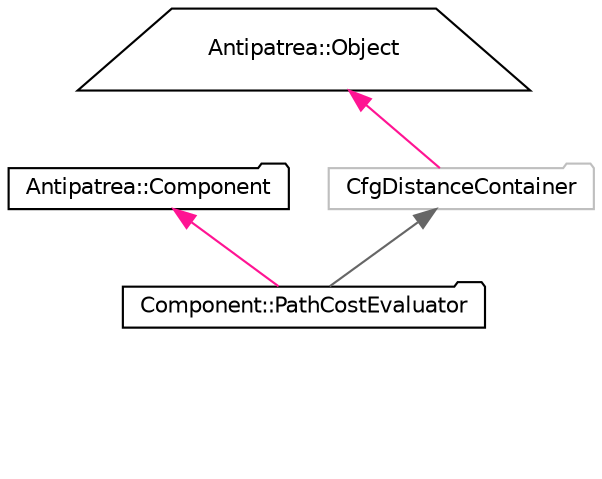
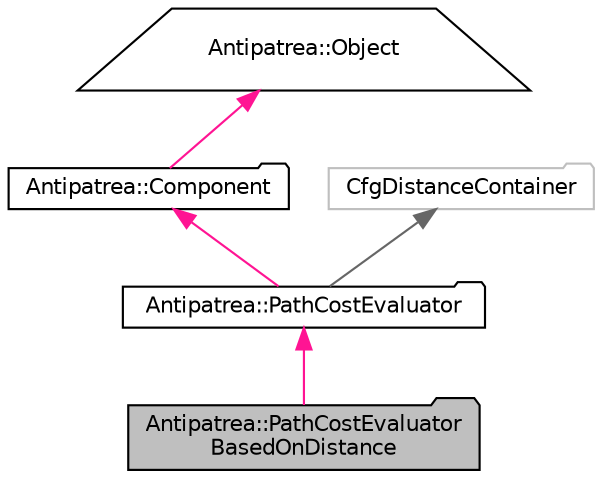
edge "CfgDistanceContainer" -> "Antipatrea::Object": now "Antipatrea::Component" -> "Antipatrea::Object"
node "Component::PathCostEvaluator": label "Component::PathCostEvaluator" -> "Antipatrea::PathCostEvaluator"
node "Antipatrea::PathCostEvaluator BasedOnDistance": added
